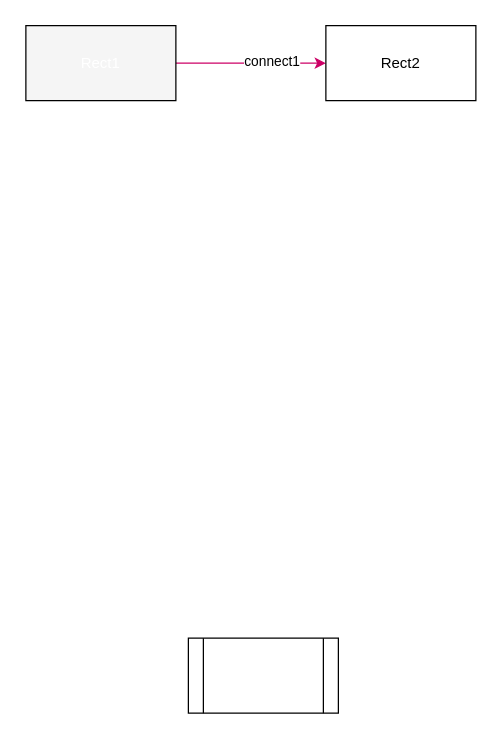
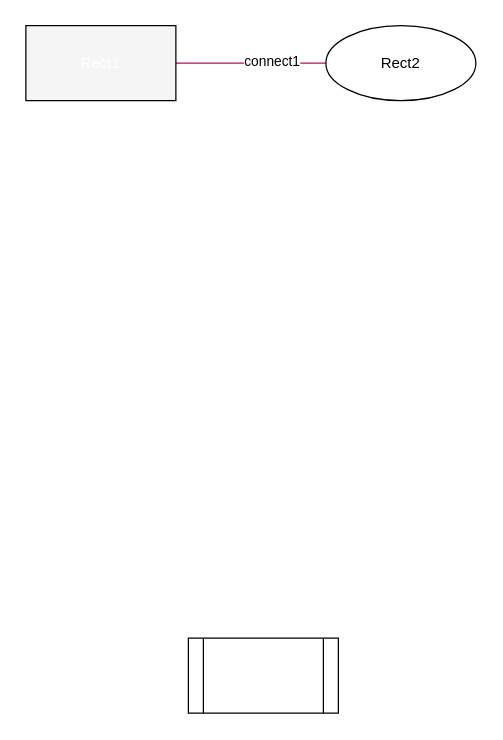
edge "Rect1" -> "Rect2": arrowhead classic -> none
node "Rect2": shape rectangle -> ellipse
